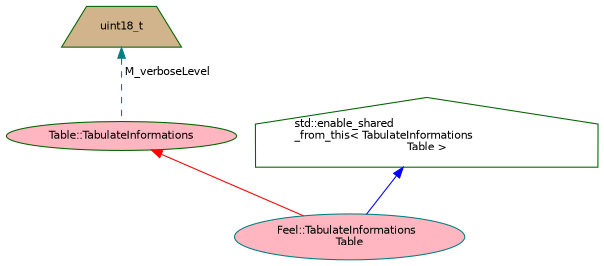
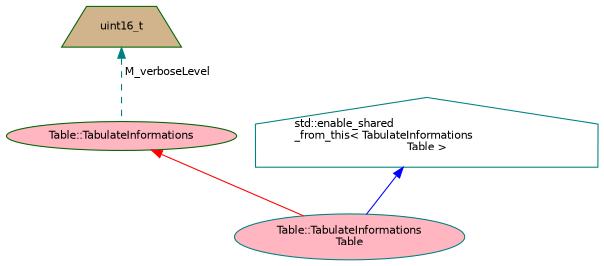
node "uint18_t": label "uint18_t" -> "uint16_t"
node "std::enable_shared _from_this< TabulateInformations Table >": color darkgreen -> teal
node "Feel::TabulateInformations Table": label "Feel::TabulateInformations Table" -> "Table::TabulateInformations Table"
